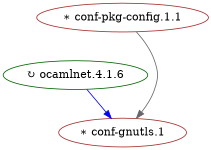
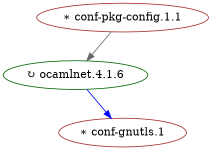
edge "∗ conf-pkg-config.1.1" -> "∗ conf-gnutls.1": now "∗ conf-pkg-config.1.1" -> "↻ ocamlnet.4.1.6"
